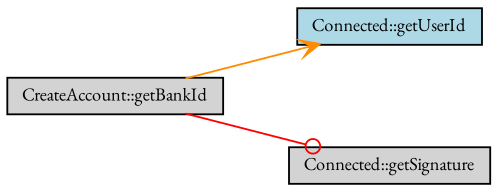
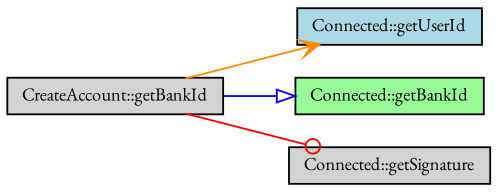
node "Connected::getBankId": added
